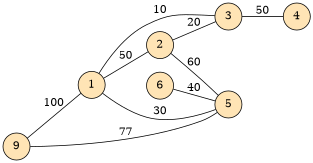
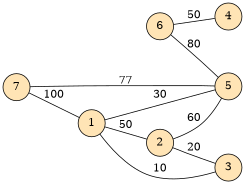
edge "3" -- "4": now "6" -- "4"
edge "6" -- "5": label "40" -> "80"
node "9": label "9" -> "7"
